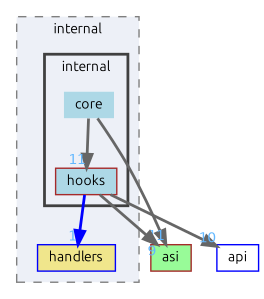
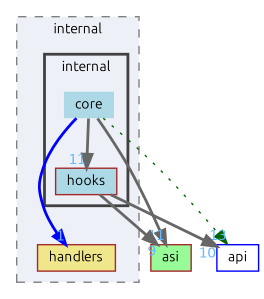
edge "core" -> "api": added
edge "hooks" -> "handlers": now "core" -> "handlers"
node "handlers": color blue -> brown
